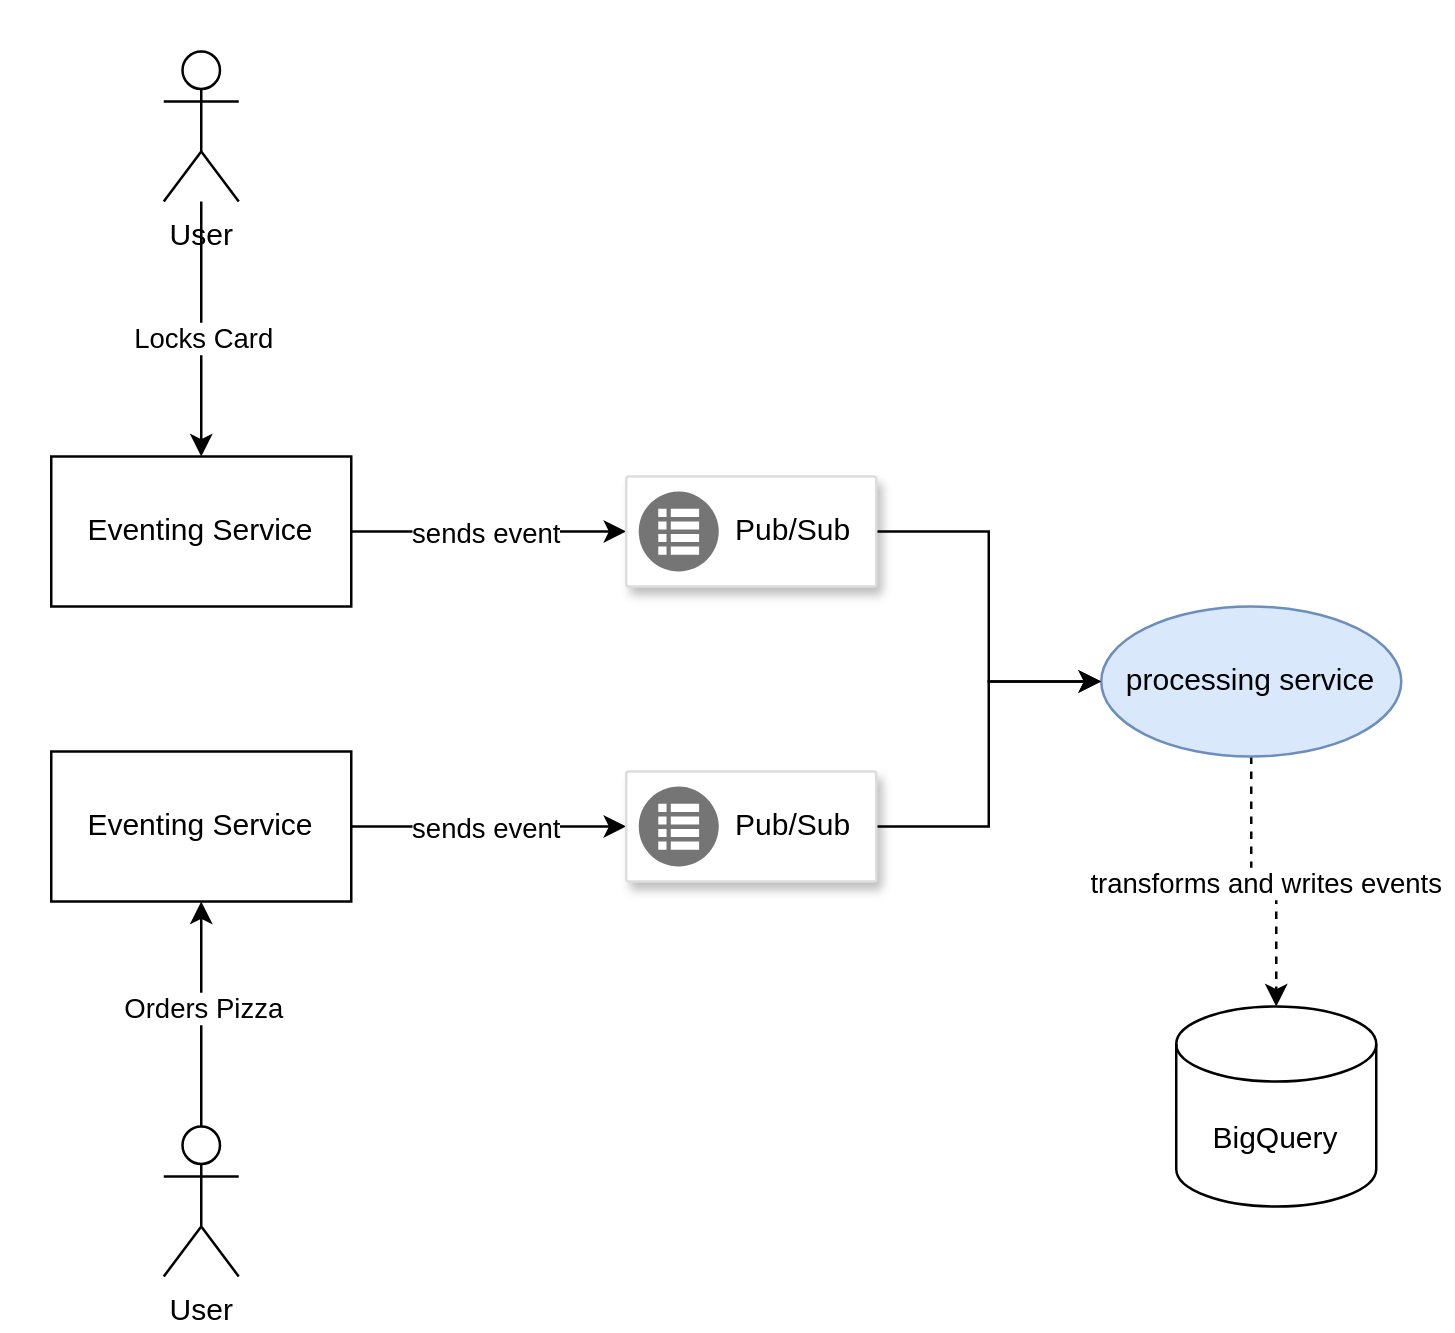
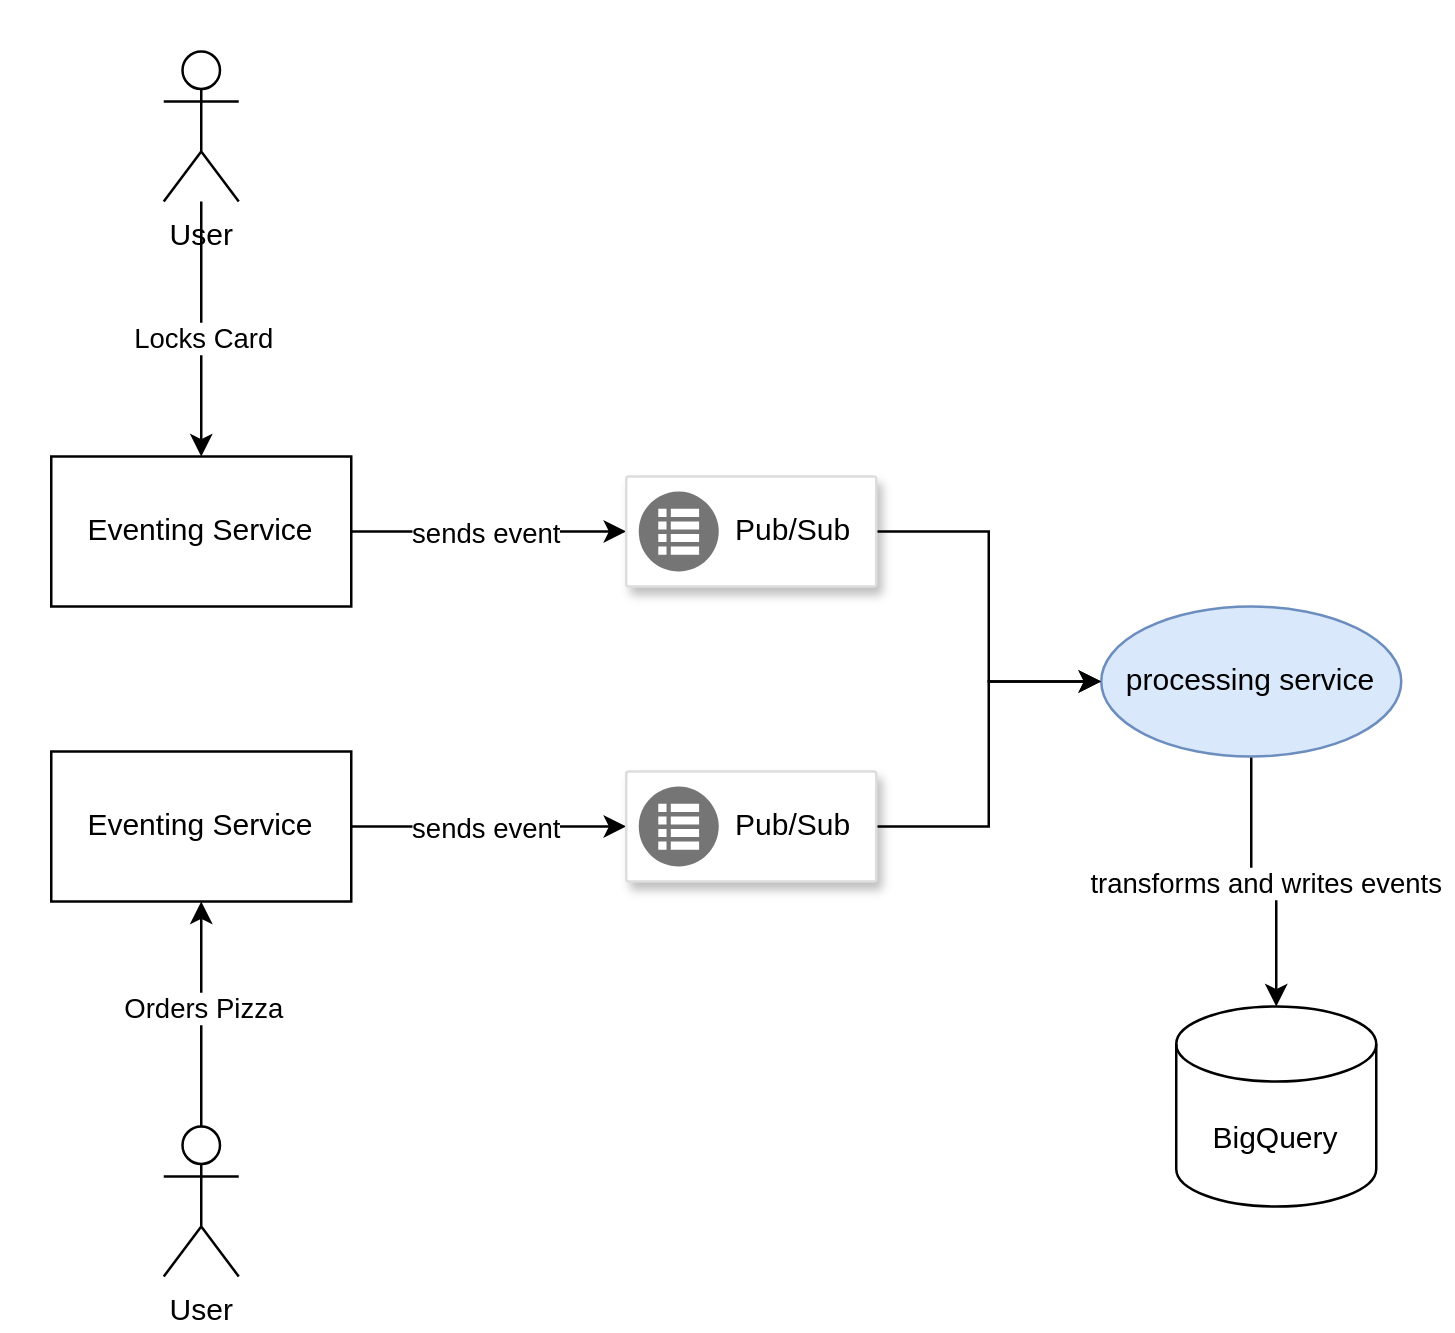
edge "processing service" -> "BigQuery": style dashed -> solid
